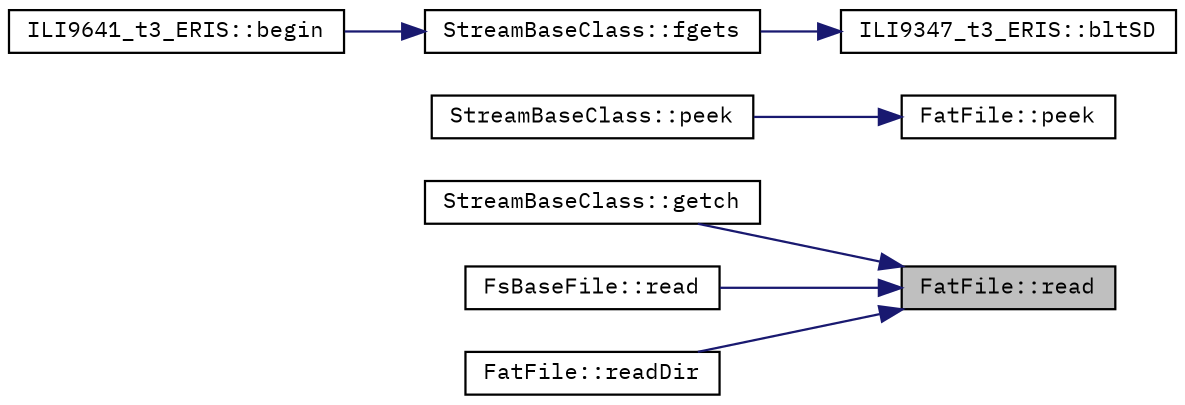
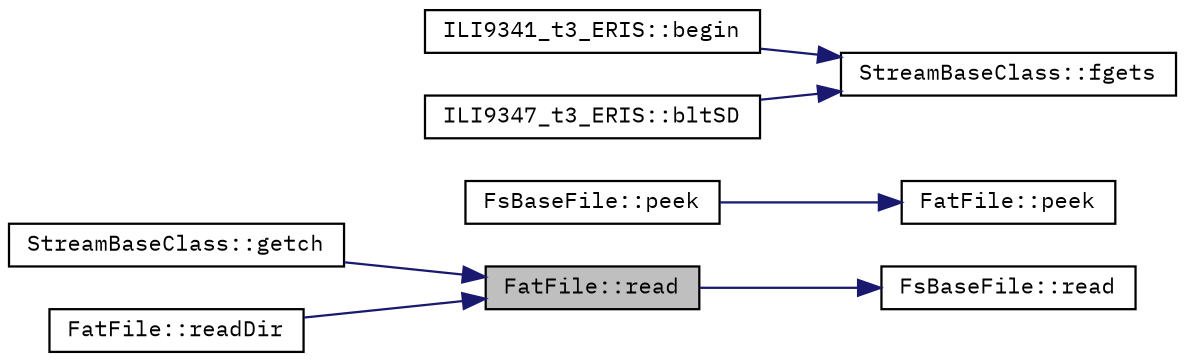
node "ILI9641_t3_ERIS::begin": label "ILI9641_t3_ERIS::begin" -> "ILI9341_t3_ERIS::begin"
edge "StreamBaseClass::fgets" -> "ILI9347_t3_ERIS::bltSD": reversed
node "StreamBaseClass::peek": label "StreamBaseClass::peek" -> "FsBaseFile::peek"
edge "FsBaseFile::read" -> "FatFile::read": reversed
